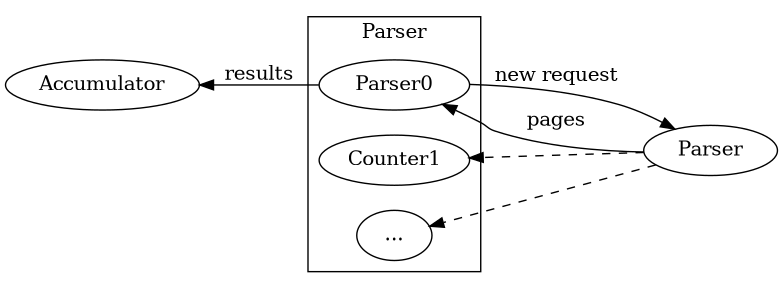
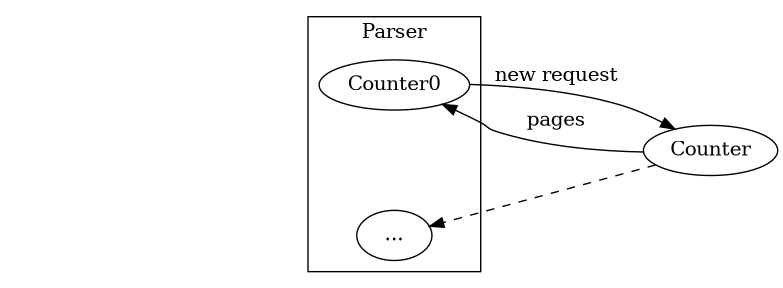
node "Accumulator": removed
node "Parser0": label "Parser0" -> "Counter0"
node "Parser": label "Parser" -> "Counter"
node "Counter1": removed
